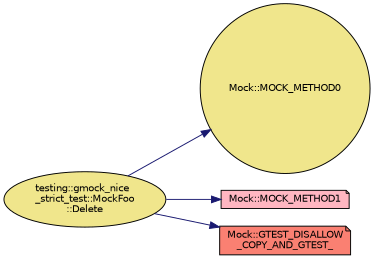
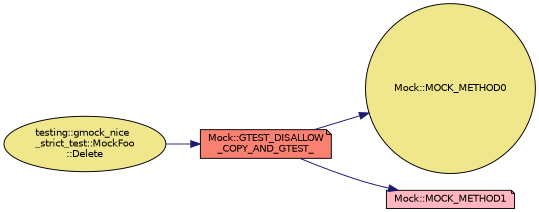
edge "testing::gmock_nice _strict_test::MockFoo ::Delete" -> "Mock::MOCK_METHOD0": now "Mock::GTEST_DISALLOW _COPY_AND_GTEST_" -> "Mock::MOCK_METHOD0"
edge "testing::gmock_nice _strict_test::MockFoo ::Delete" -> "Mock::MOCK_METHOD1": now "Mock::GTEST_DISALLOW _COPY_AND_GTEST_" -> "Mock::MOCK_METHOD1"
